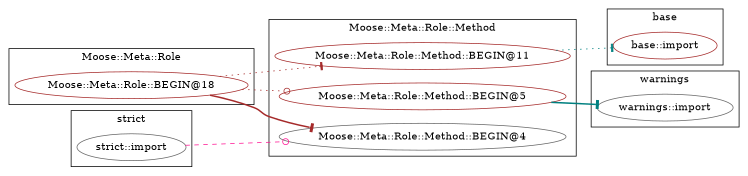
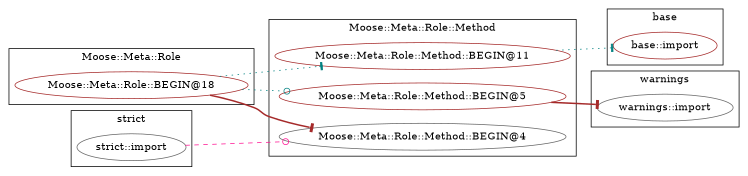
edge "Moose::Meta::Role::BEGIN@18" -> "Moose::Meta::Role::Method::BEGIN@11": color brown -> teal
edge "Moose::Meta::Role::BEGIN@18" -> "Moose::Meta::Role::Method::BEGIN@5": color brown -> teal
edge "Moose::Meta::Role::Method::BEGIN@5" -> "warnings::import": color teal -> brown
